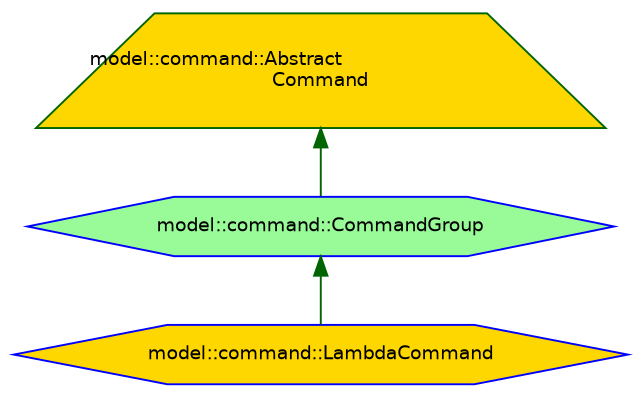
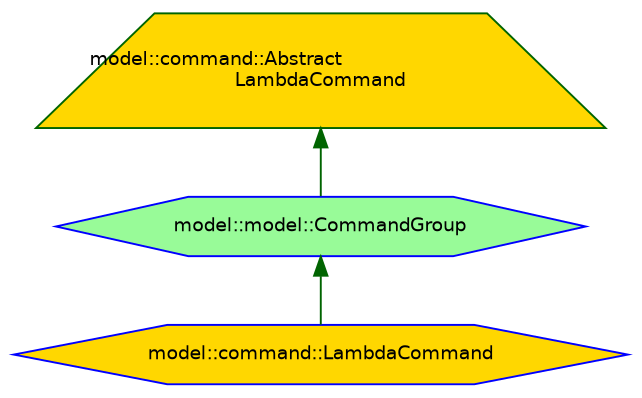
node "model::command::Abstract Command": label "model::command::Abstract Command" -> "model::command::Abstract LambdaCommand"
node "model::command::CommandGroup": label "model::command::CommandGroup" -> "model::model::CommandGroup"
